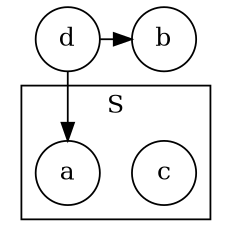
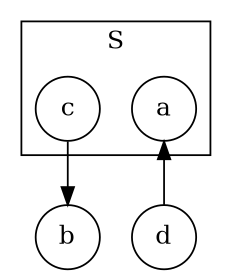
edge "d" -> "b": now "c" -> "b"
